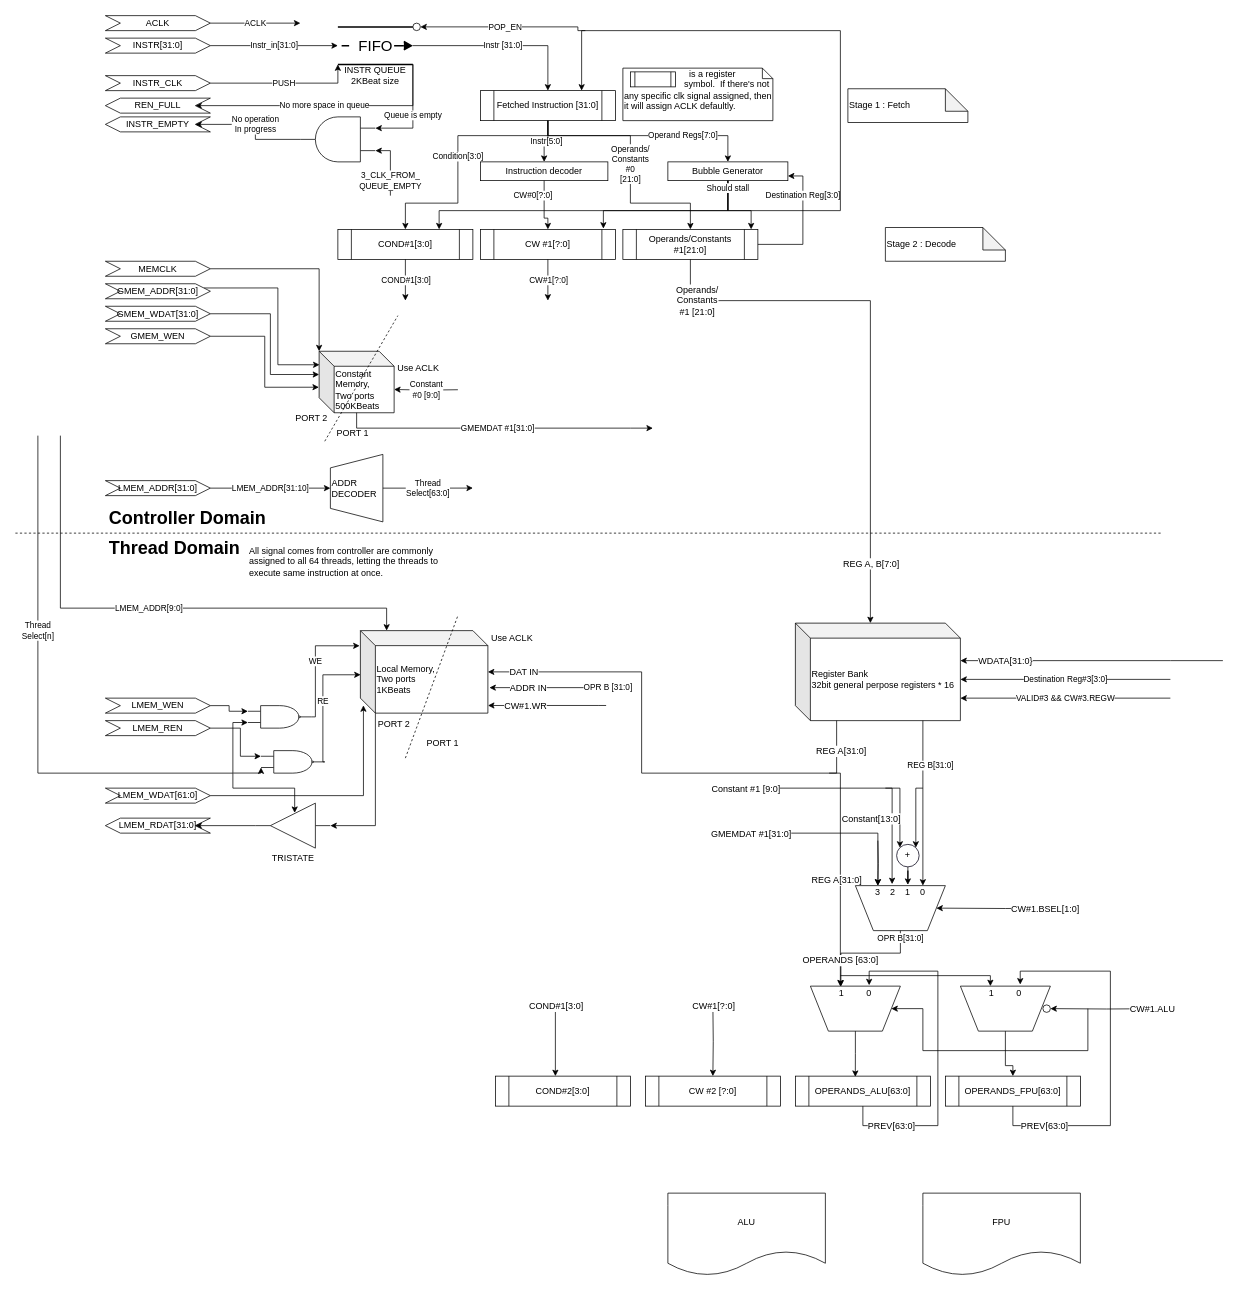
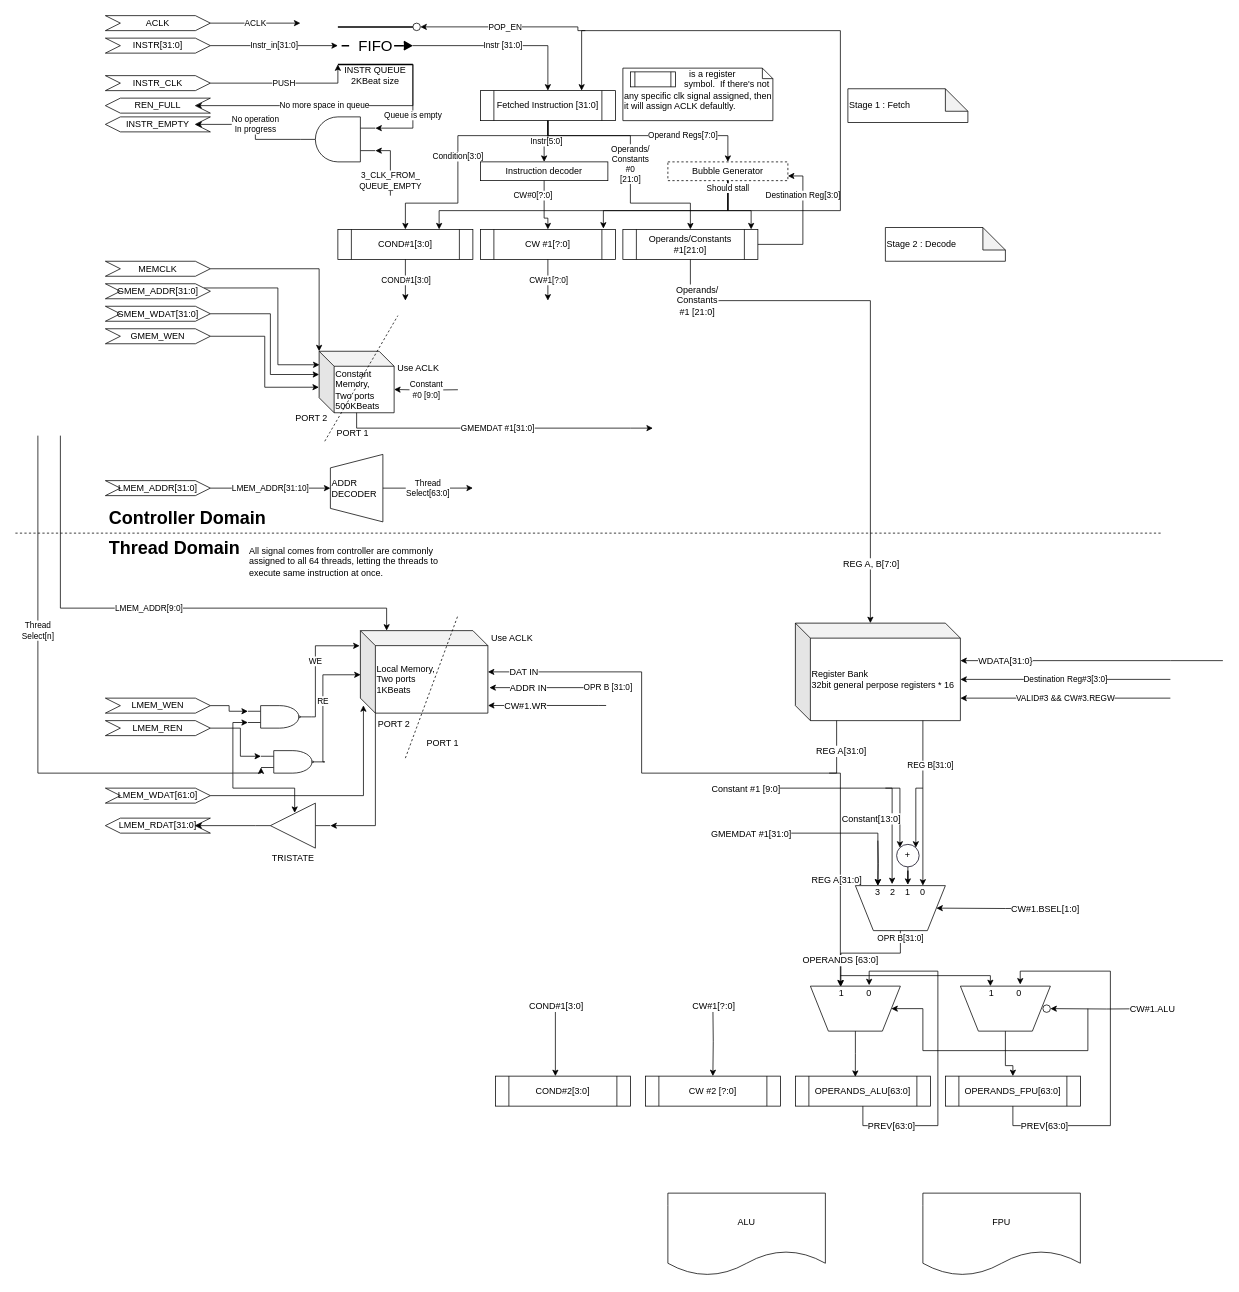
node "Bubble Generator": style solid -> dashed
